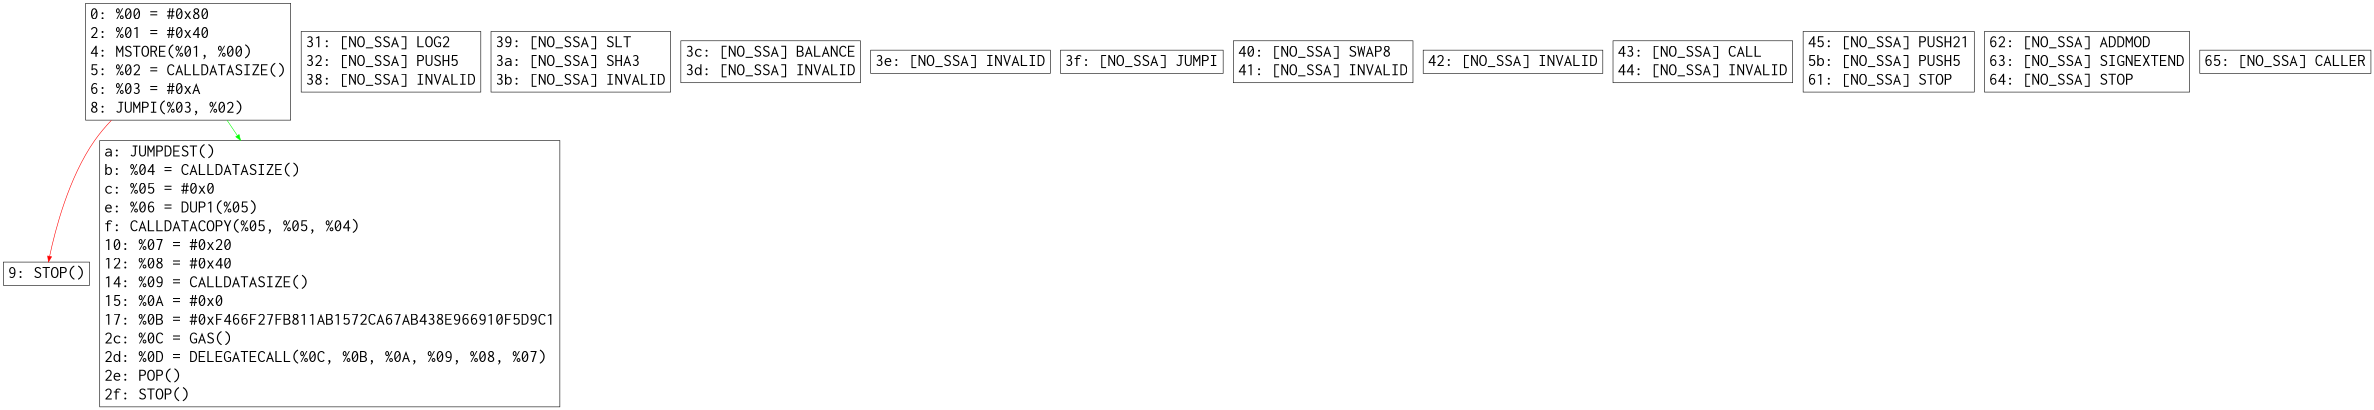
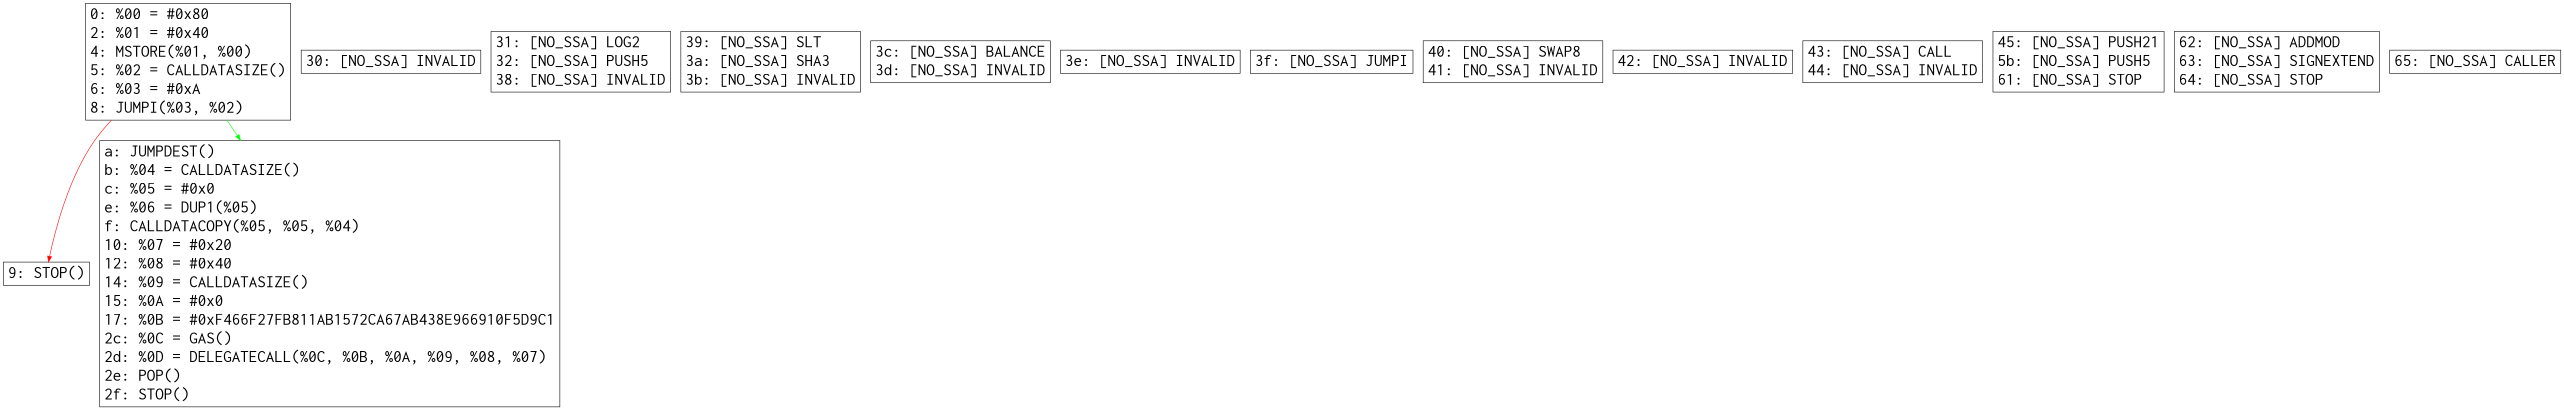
node "30: [NO_SSA] INVALID": added
